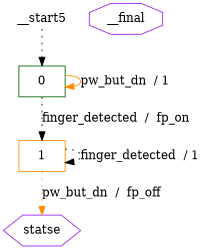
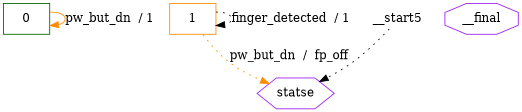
edge "__start5" -> "0": now "__start5" -> "statse"
edge "0" -> "1": removed, label "finger_detected  /  fp_on"
